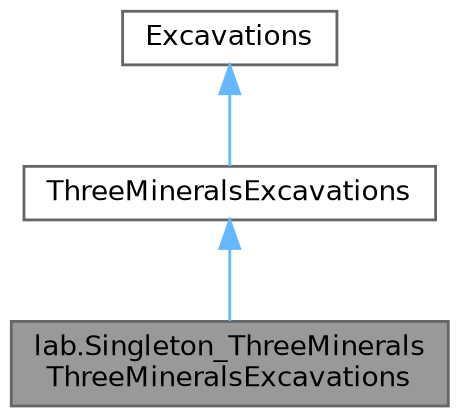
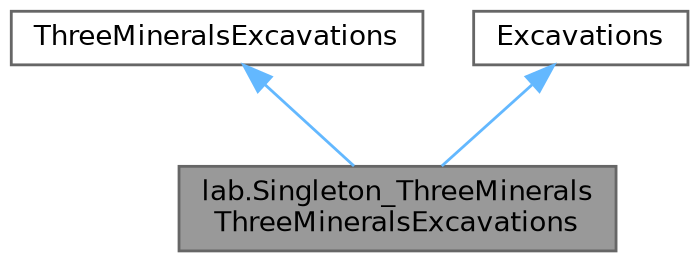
edge "ThreeMineralsExcavations" -> "Excavations": now "lab.Singleton_ThreeMinerals ThreeMineralsExcavations" -> "Excavations"
